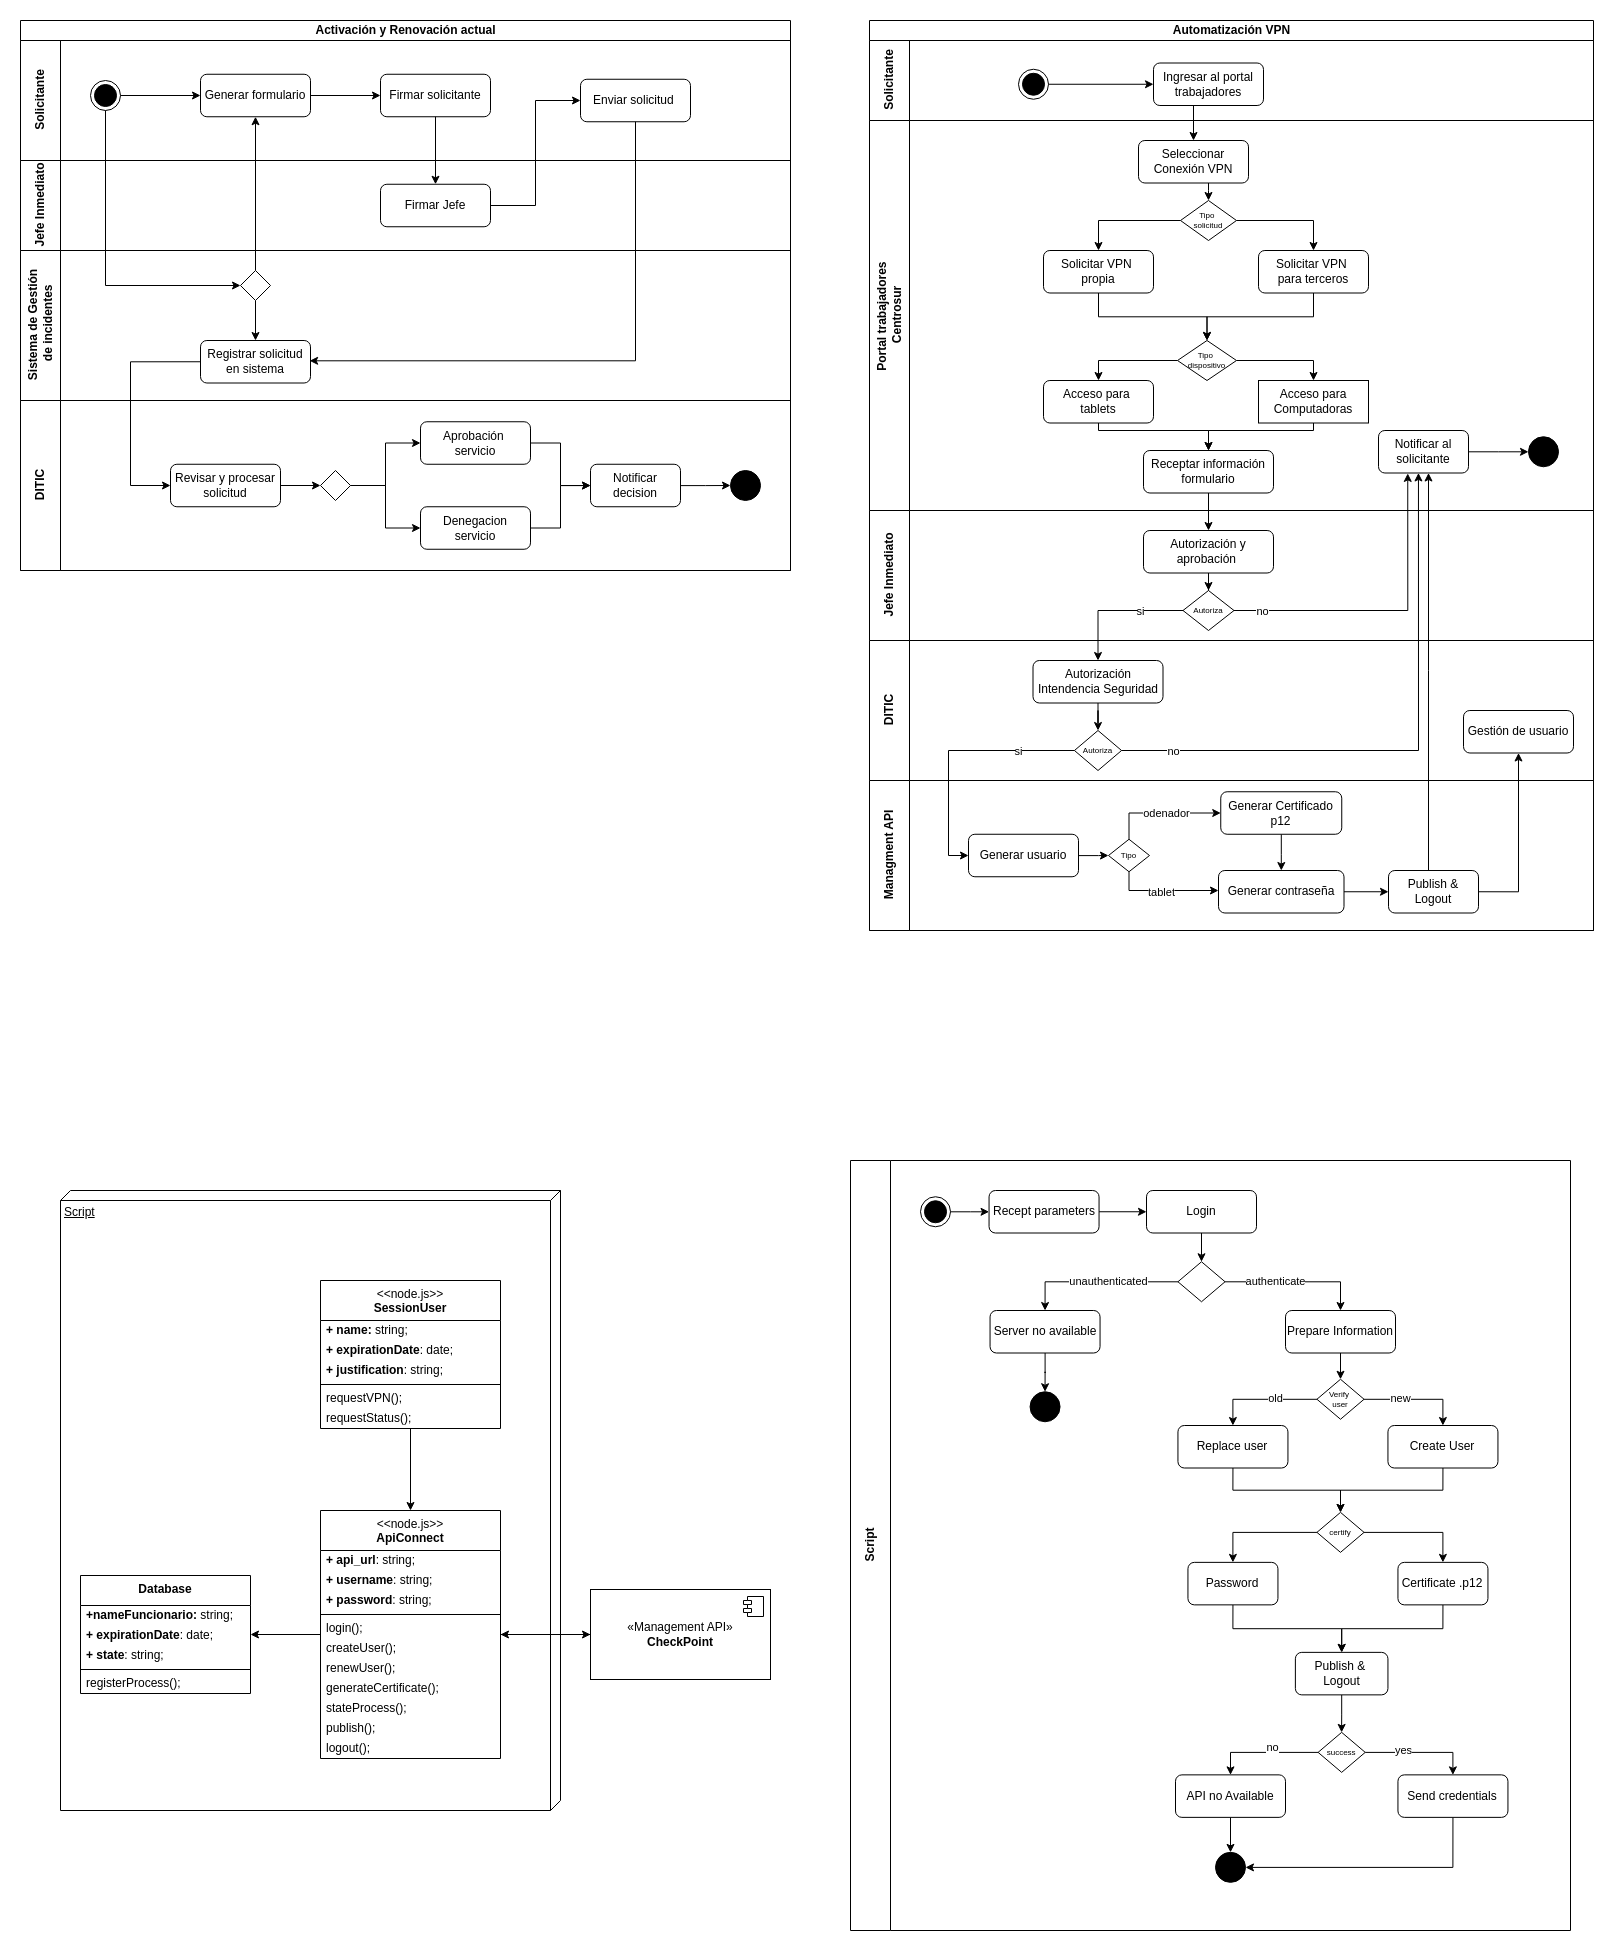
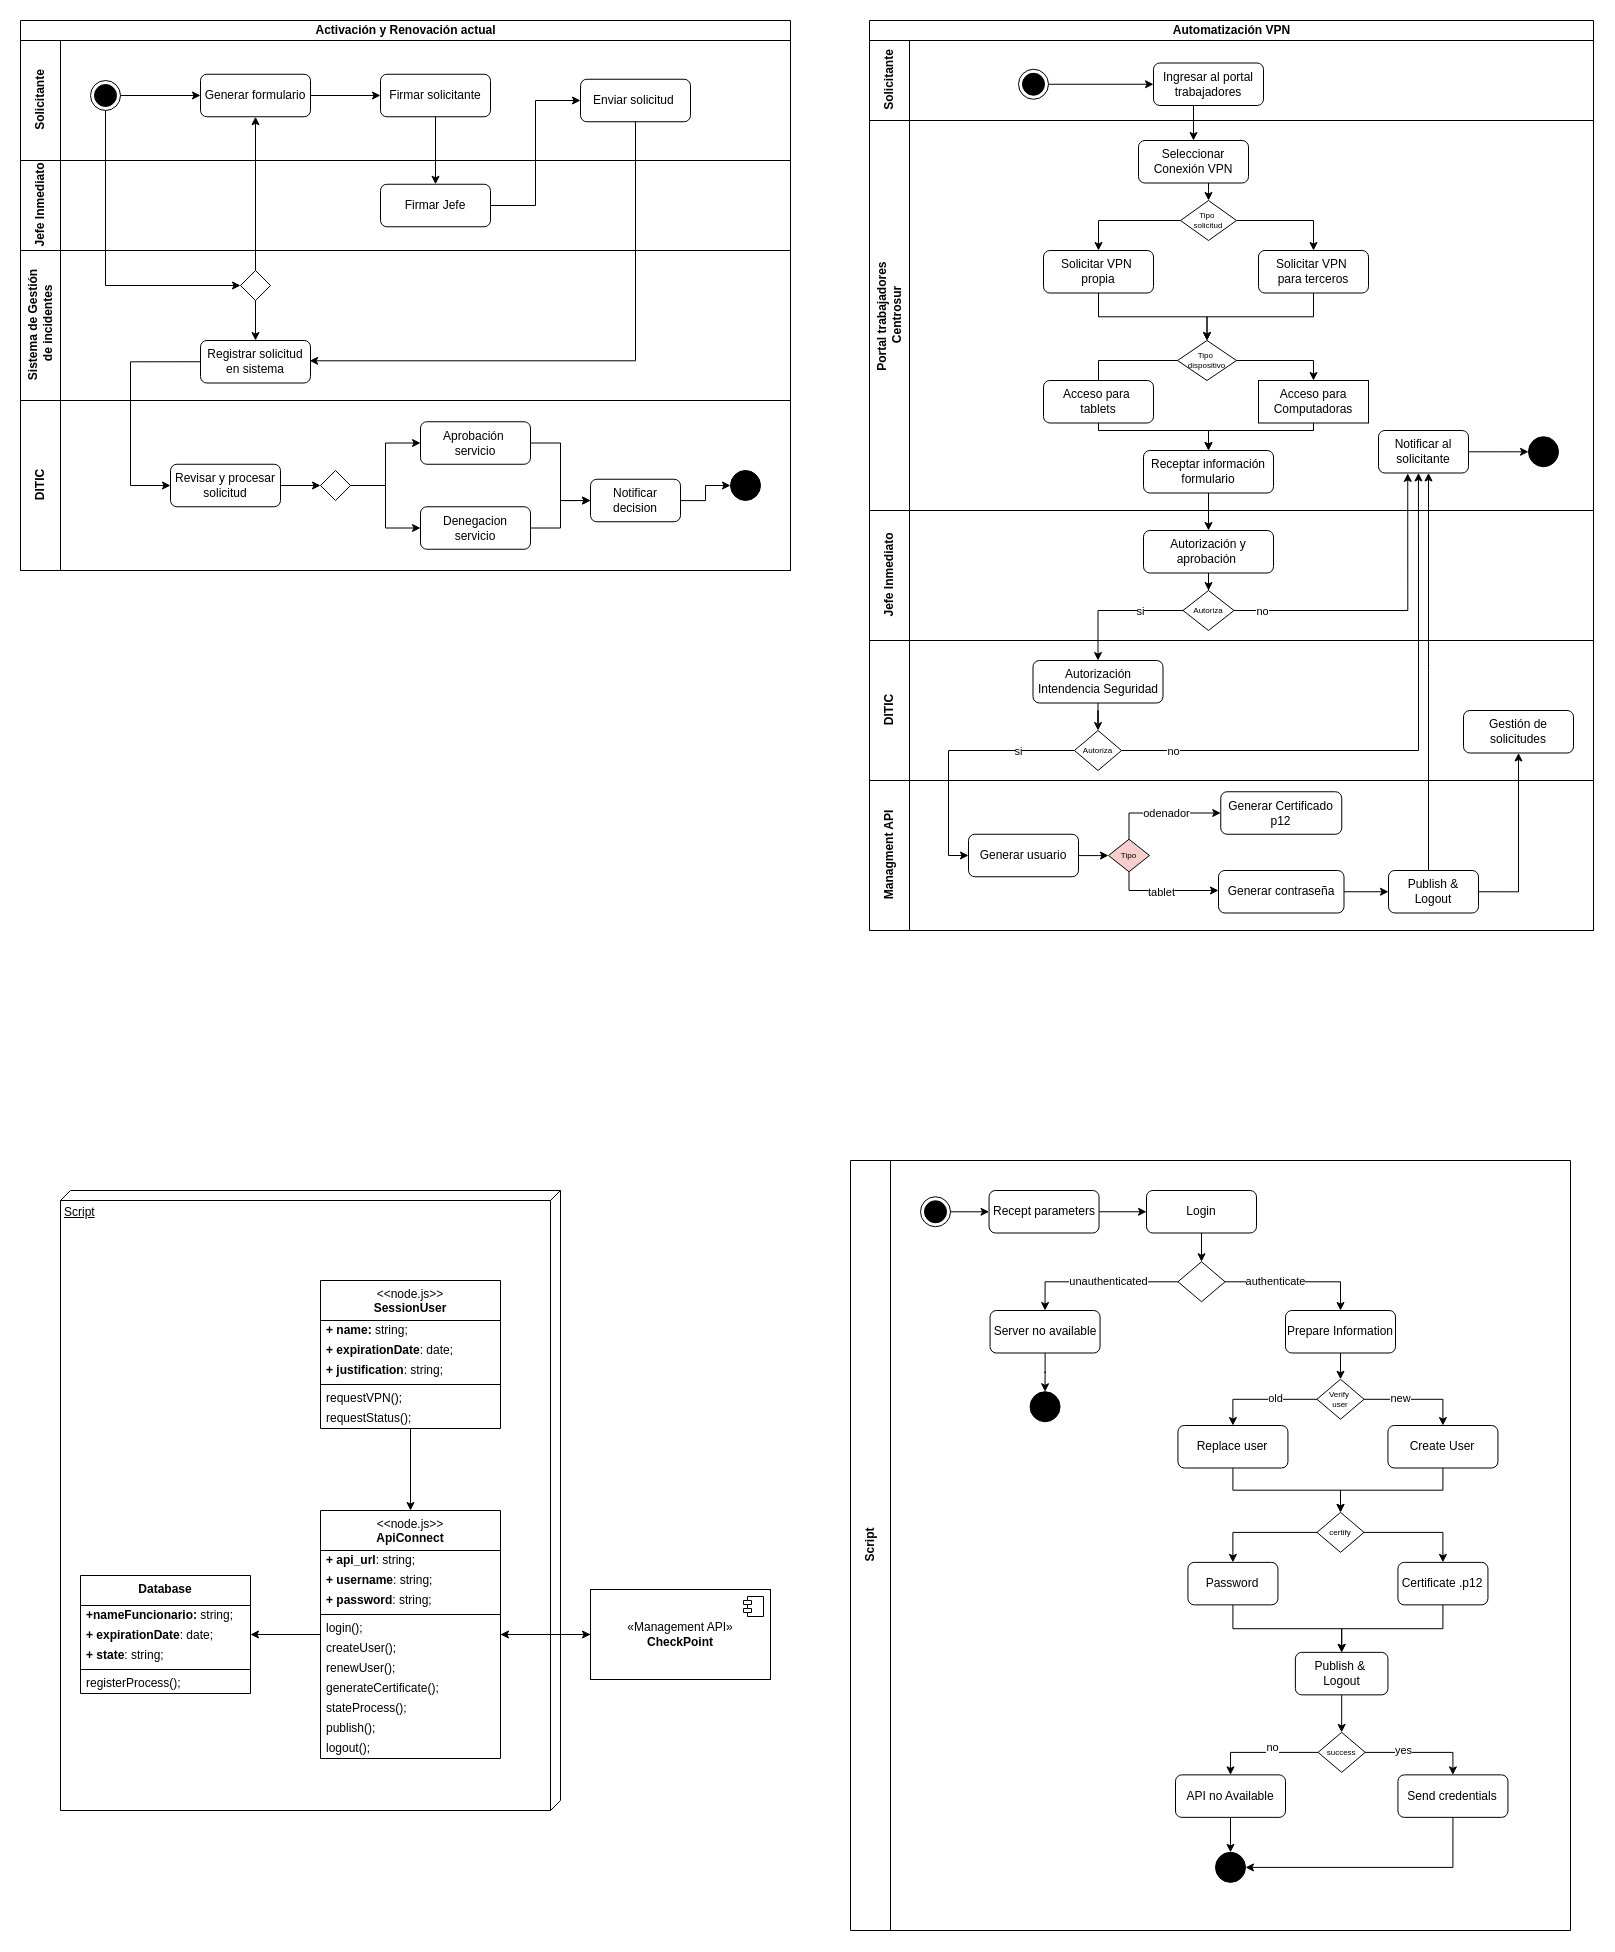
edge "Tipo dispositivo" -> "Acceso para tablets": arrowhead classic -> none
node "Notificar decision": moved (636, 486) -> (636, 501)
node "Gestión de usuario": label "Gestión de usuario" -> "Gestión de solicitudes"
edge "Generar Certificado p12" -> "Generar contraseña": removed
node "Tipo": fillcolor #ffffff -> #f8cecc
